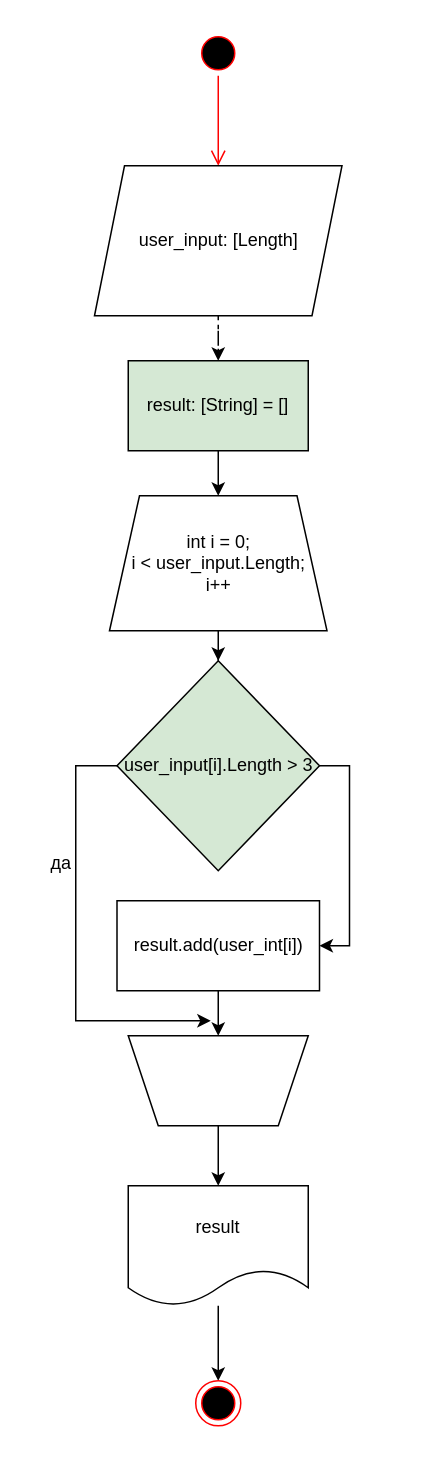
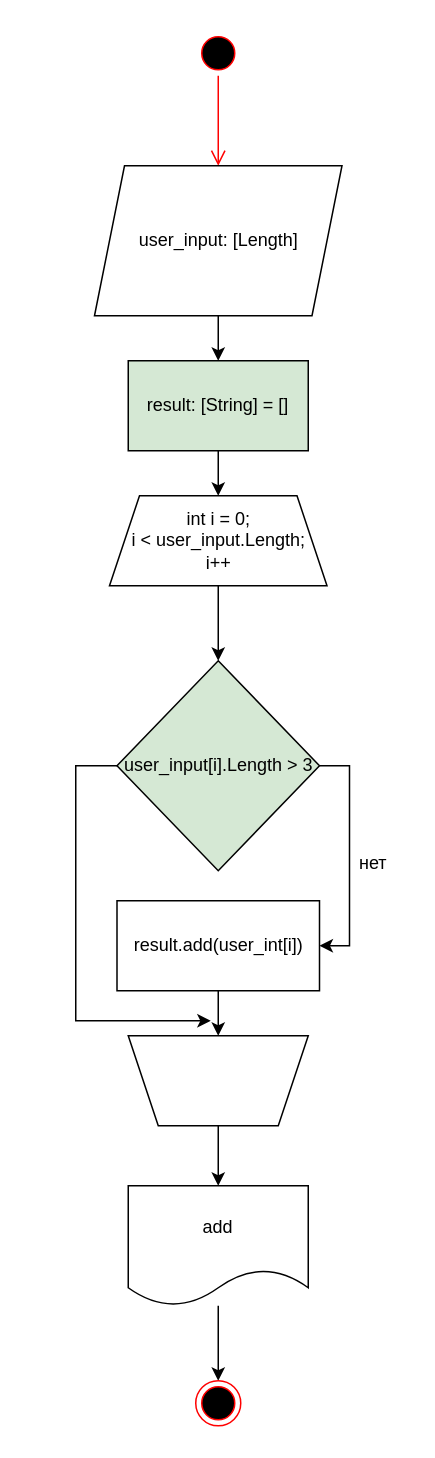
edge "user_input: [Length]" -> "result: [String] = []": style dashed -> solid
node "int i = 0; i < user_input.Length; i++": size 218x135 -> 218x90
node "да": removed
node "нет": added
node "result": label "result" -> "add"
